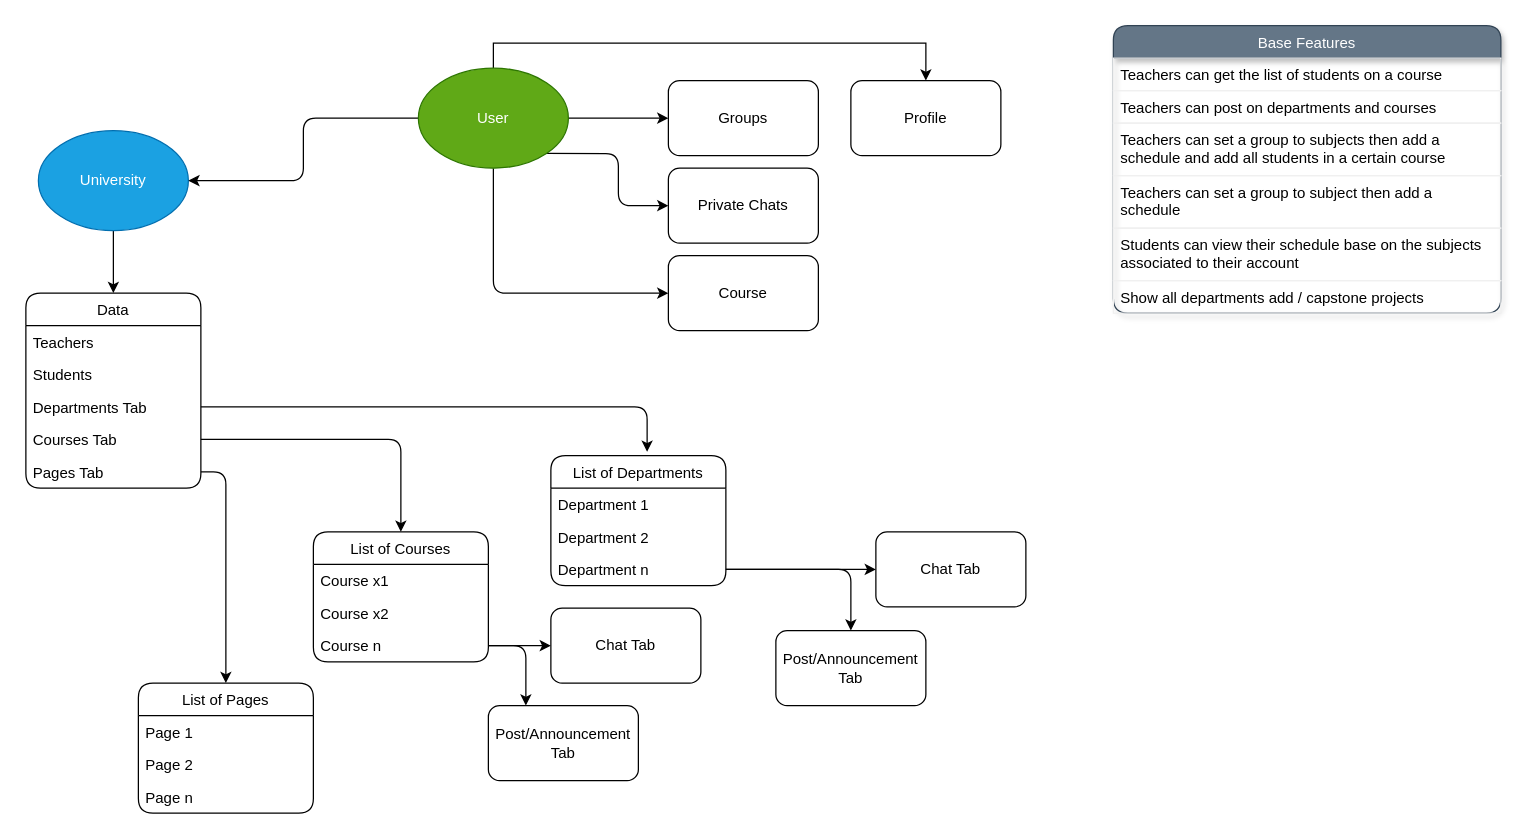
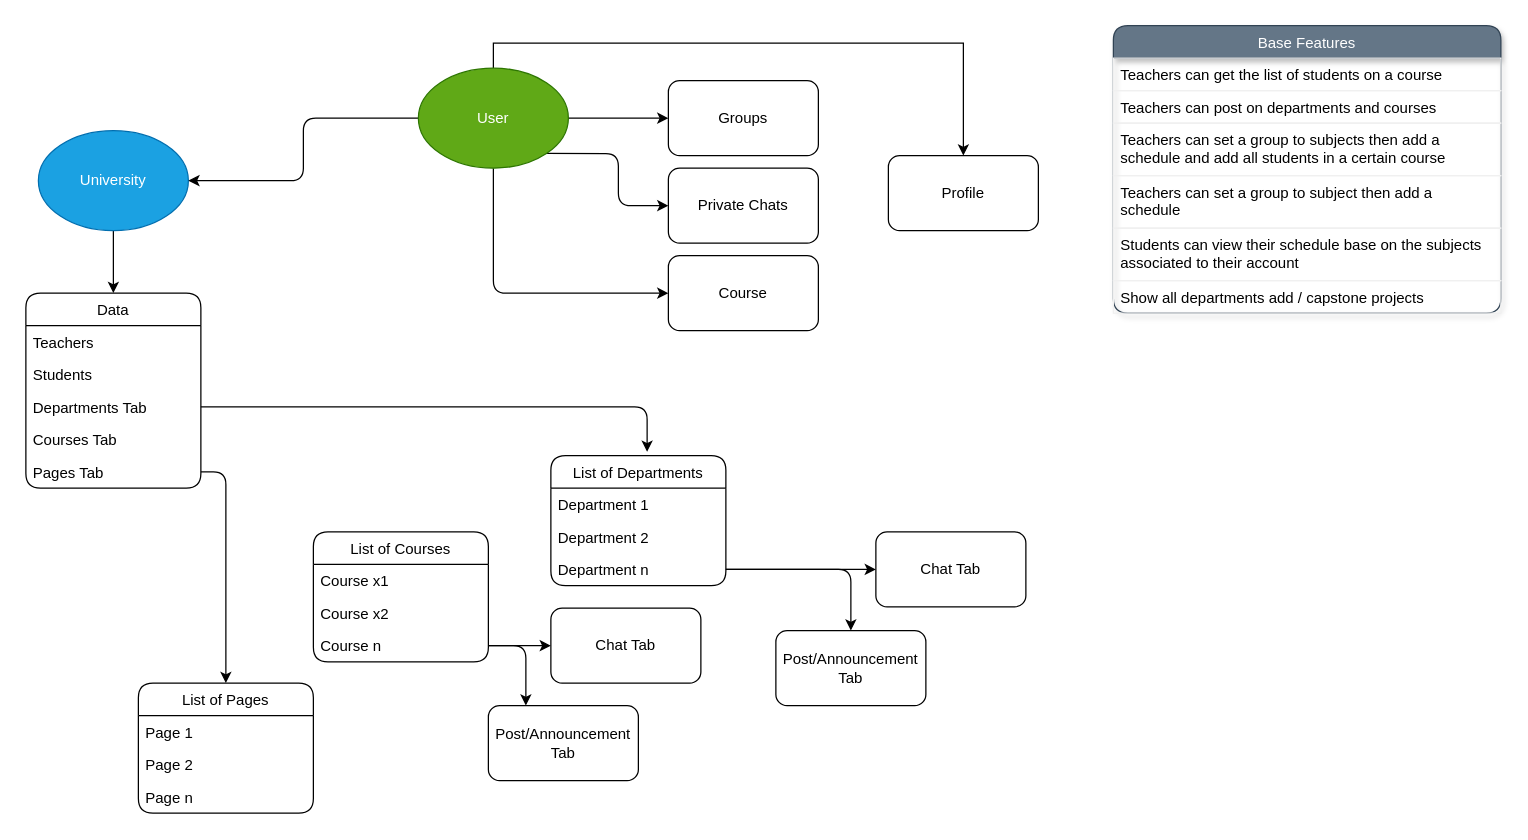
node "Profile": moved (926, 118) -> (963, 193)
edge "Courses Tab" -> "List of Courses": removed
